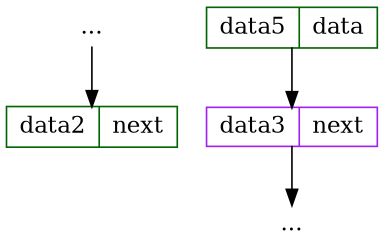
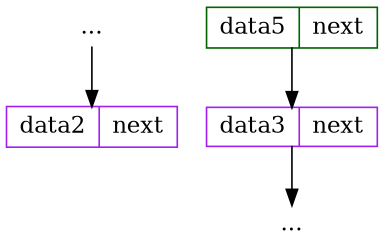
node "data5": text "data" -> "next"
node "data2": color darkgreen -> purple
